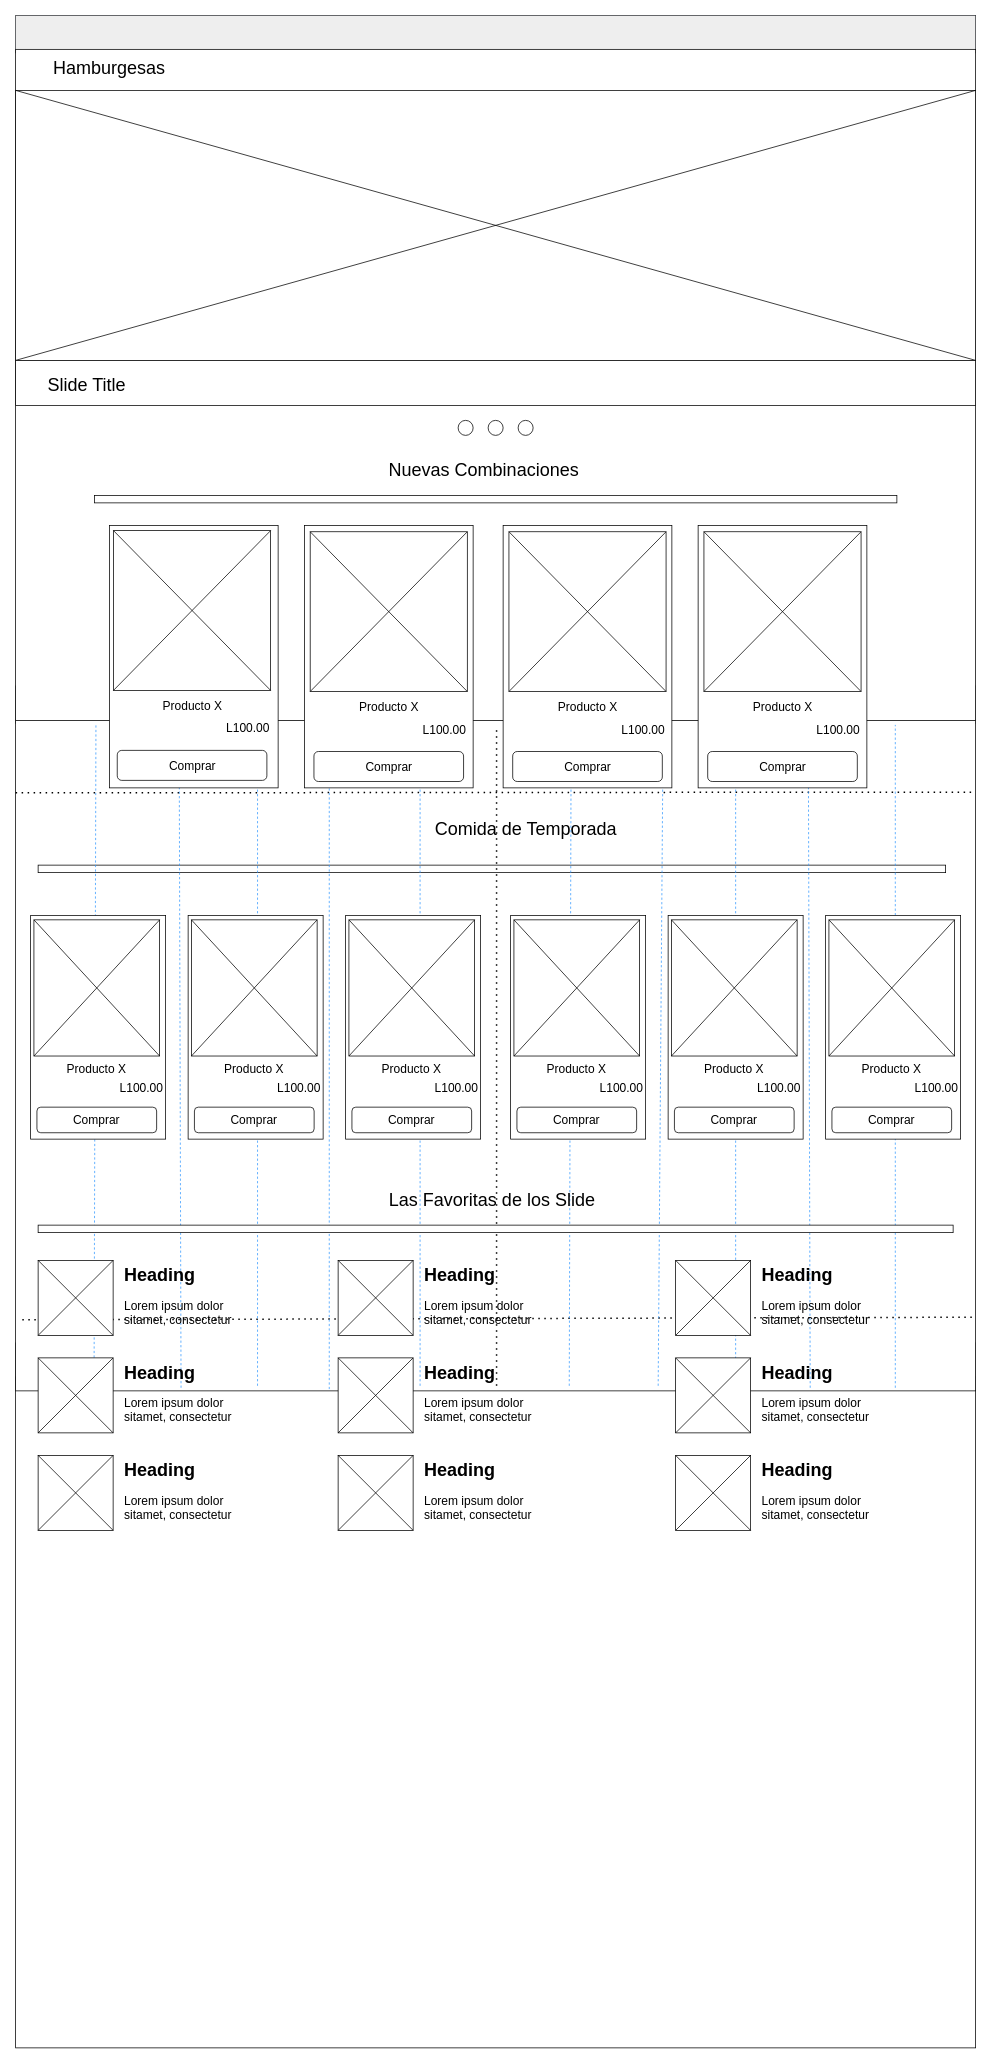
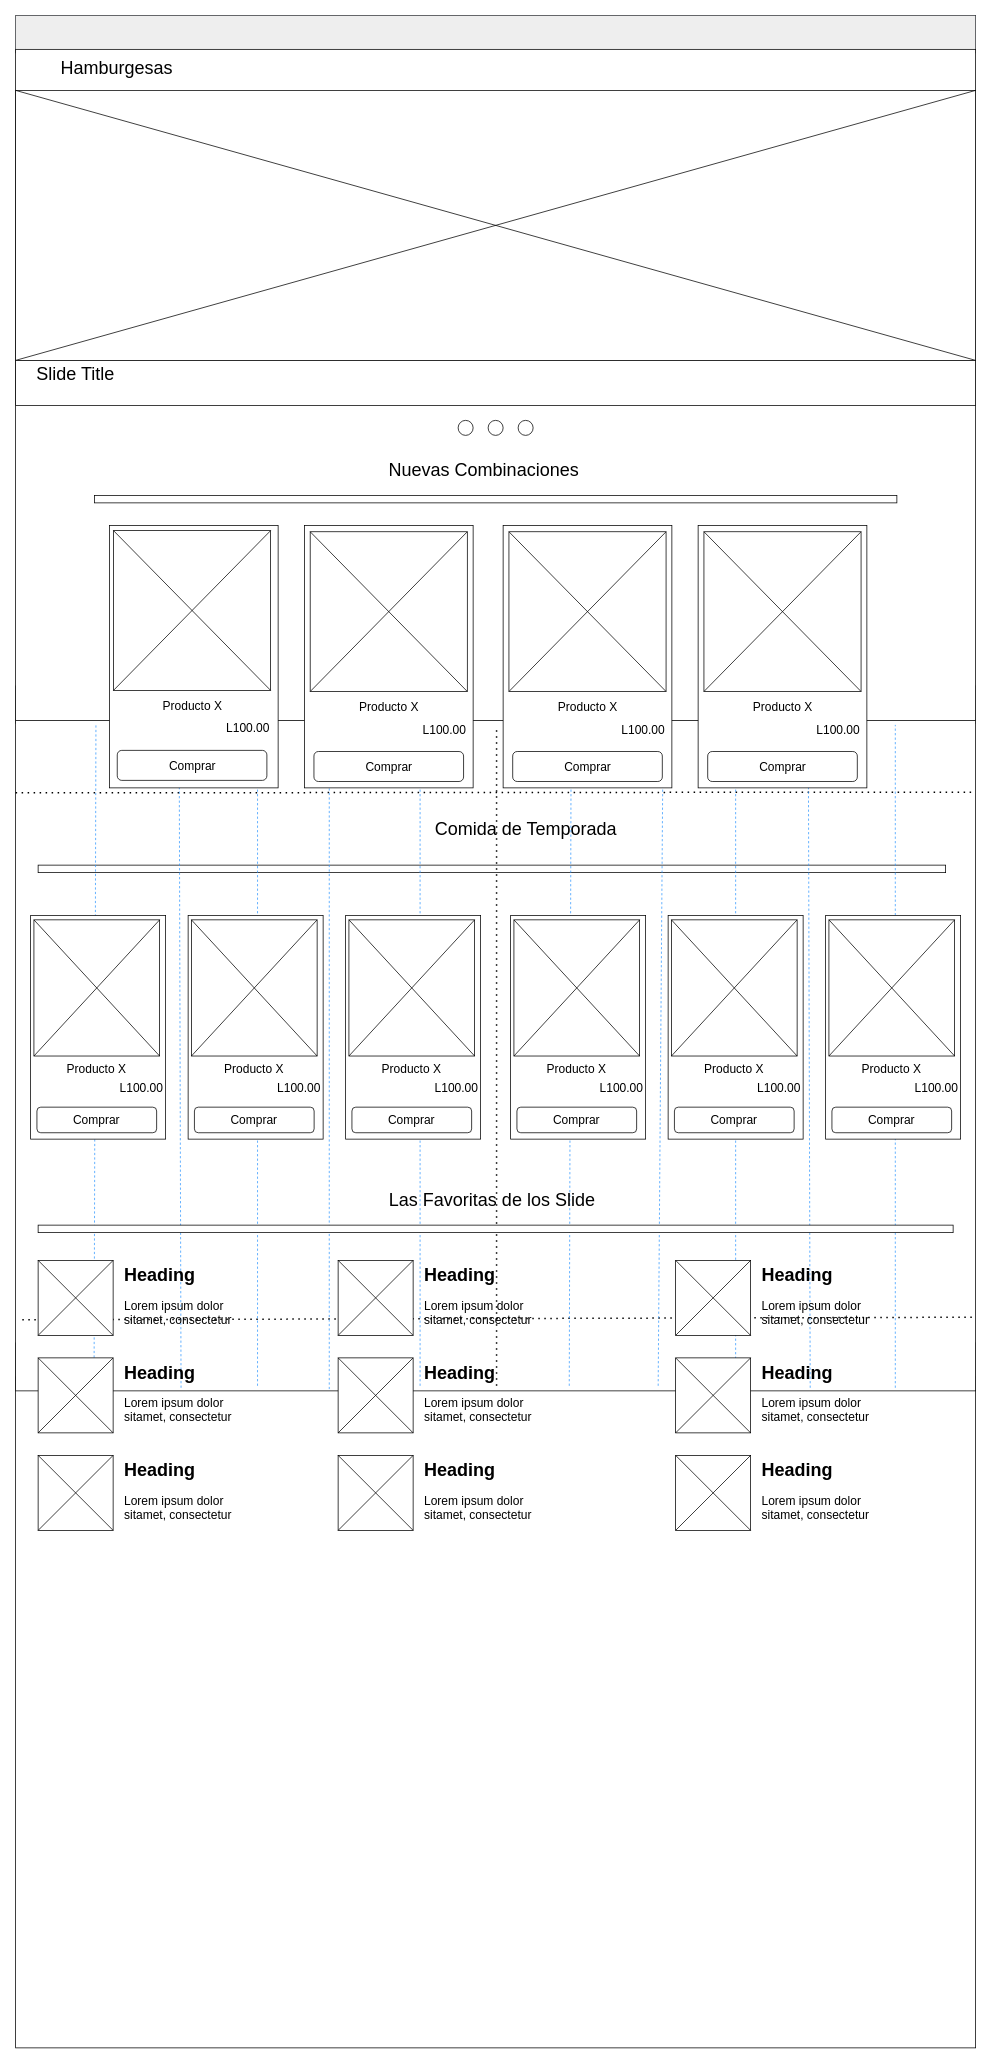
node "Hamburgesas": moved (109, 68) -> (117, 68)
node "Slide Title": moved (87, 385) -> (75, 374)
